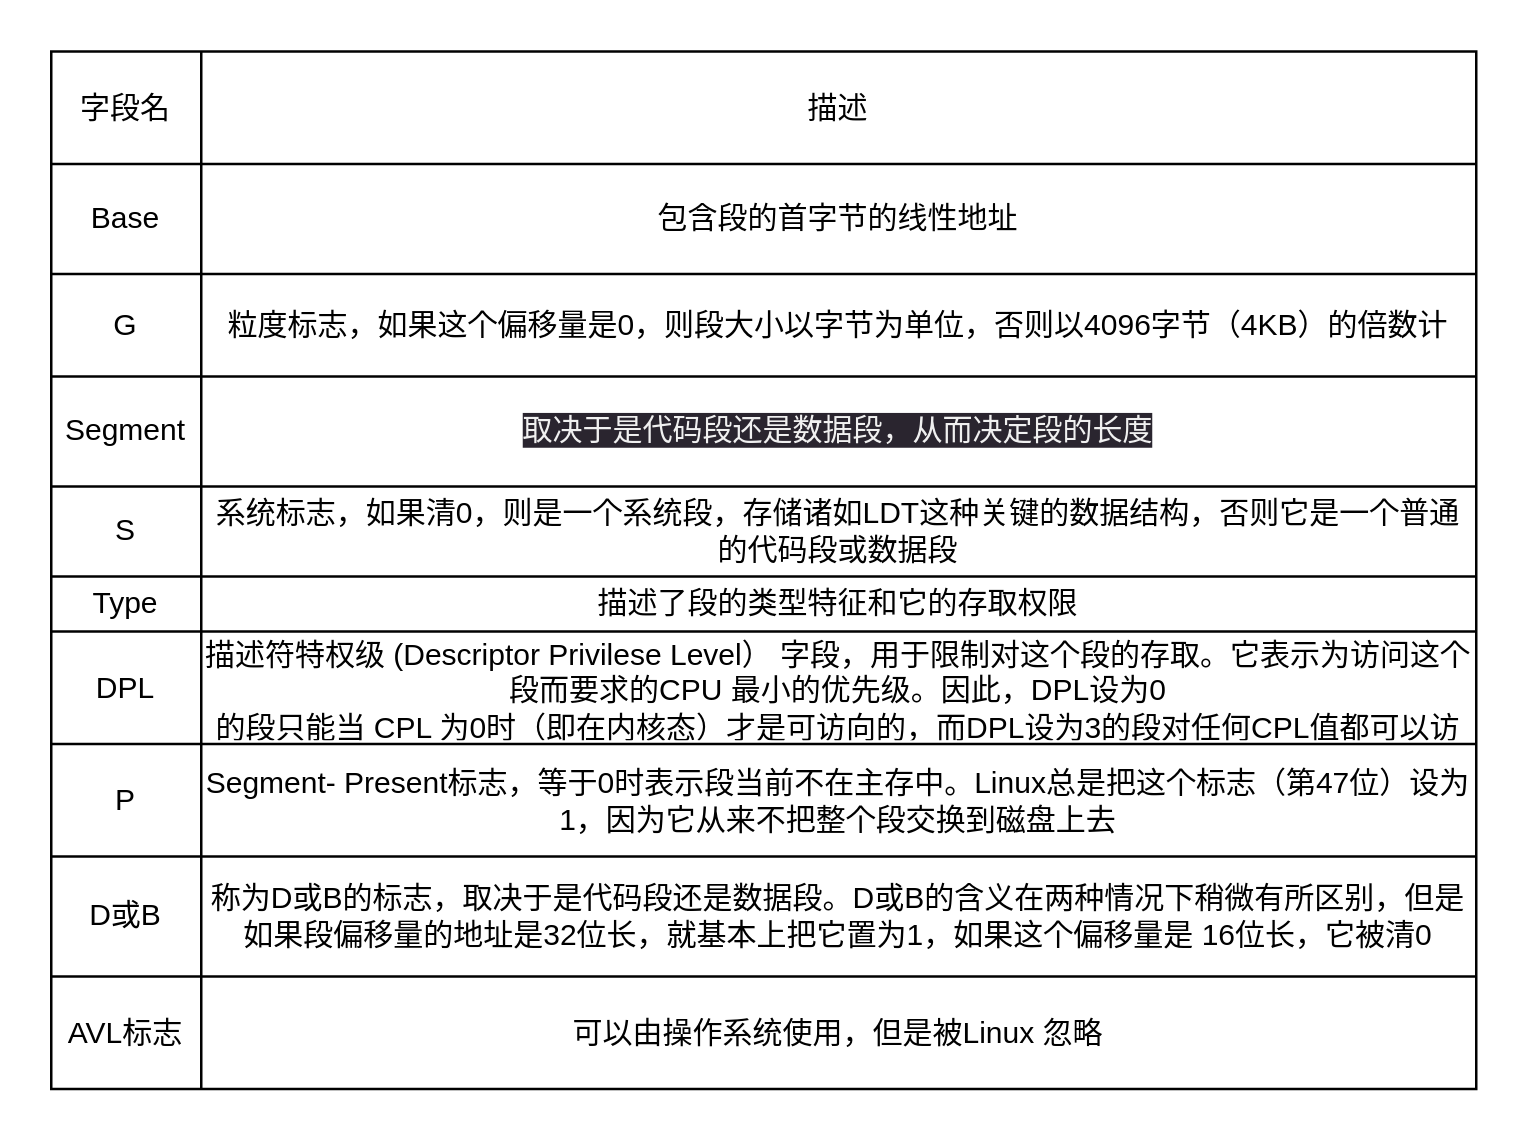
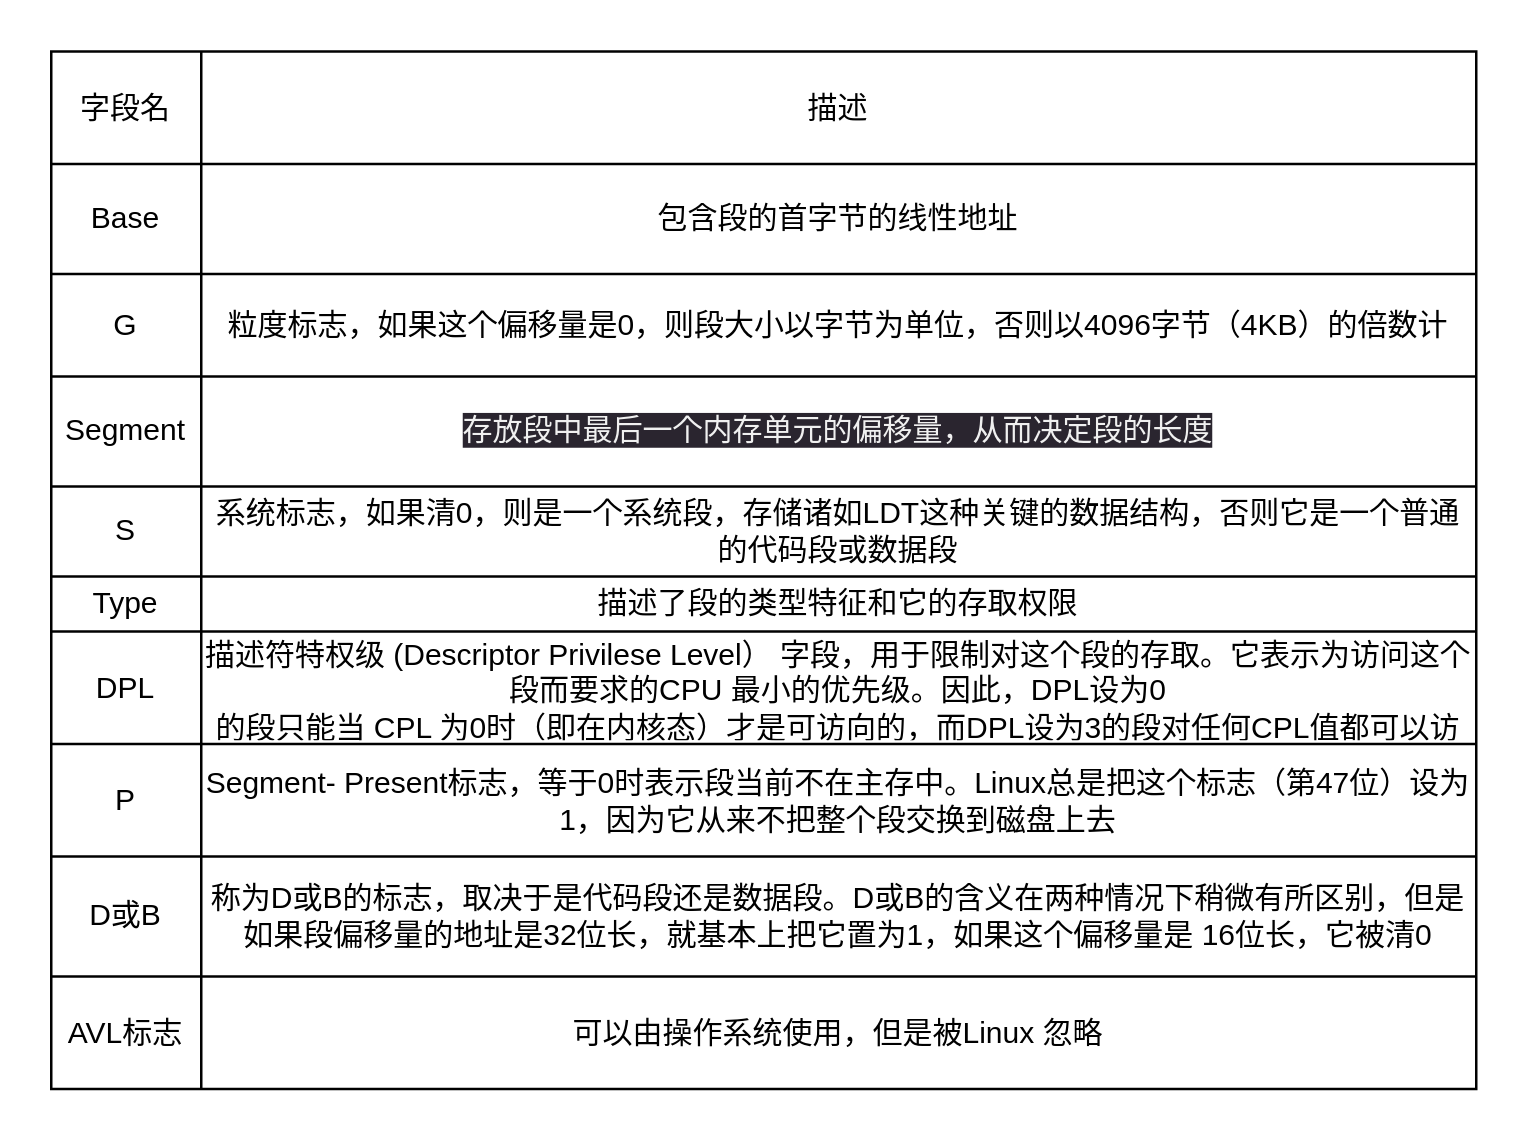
node "取决于是代码段还是数据段，从而决定段的长度": label "取决于是代码段还是数据段，从而决定段的长度" -> "存放段中最后一个内存单元的偏移量，从而决定段的长度"
